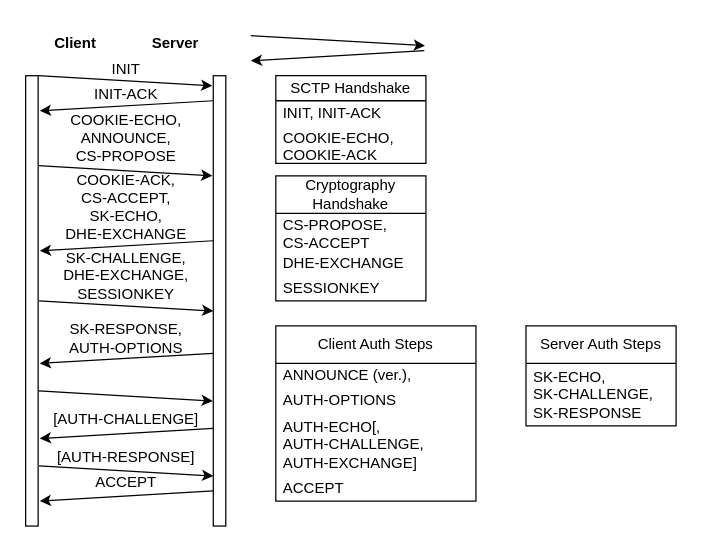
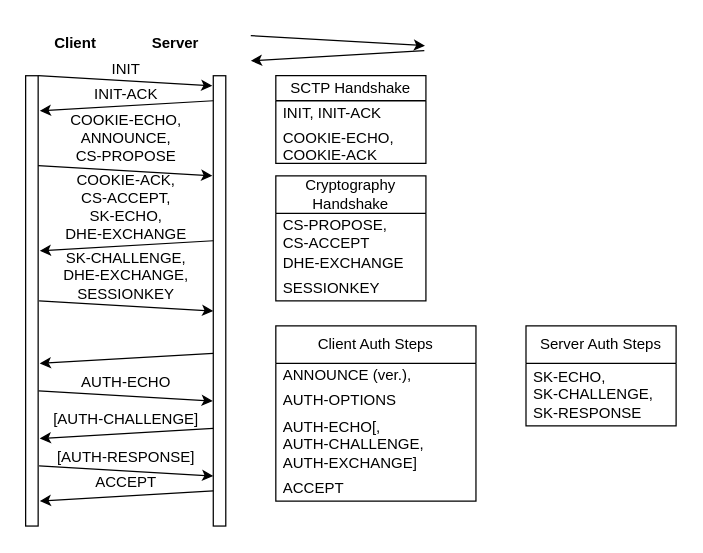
node "SK-RESPONSE, AUTH-OPTIONS": removed
node "AUTH-ECHO": added
